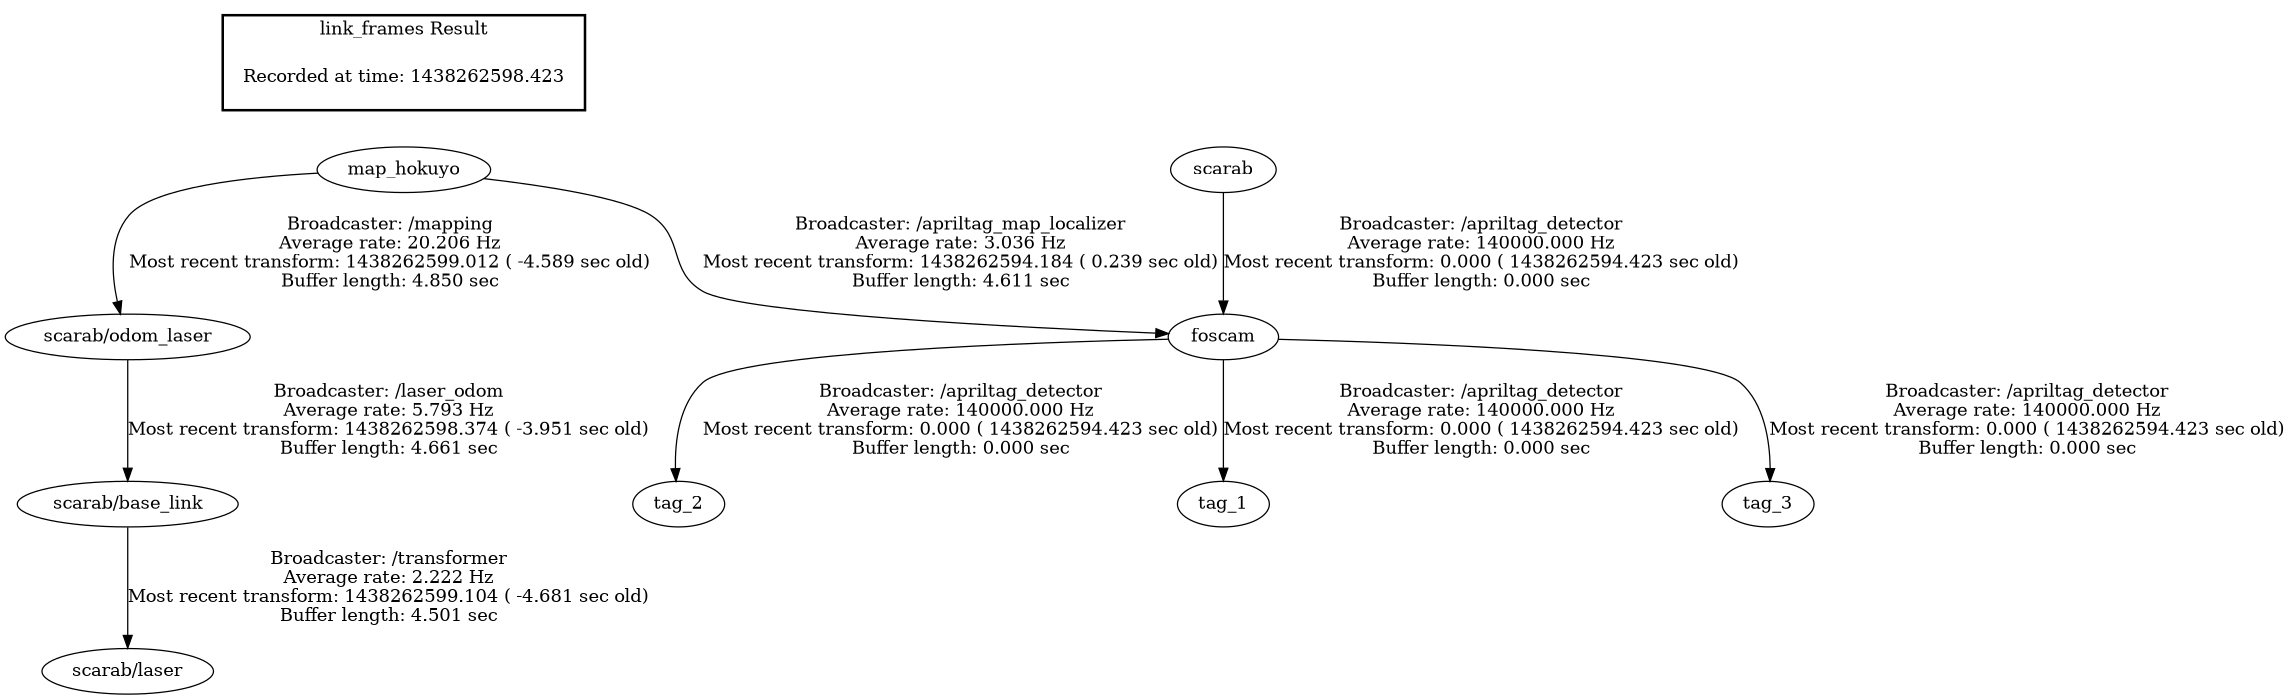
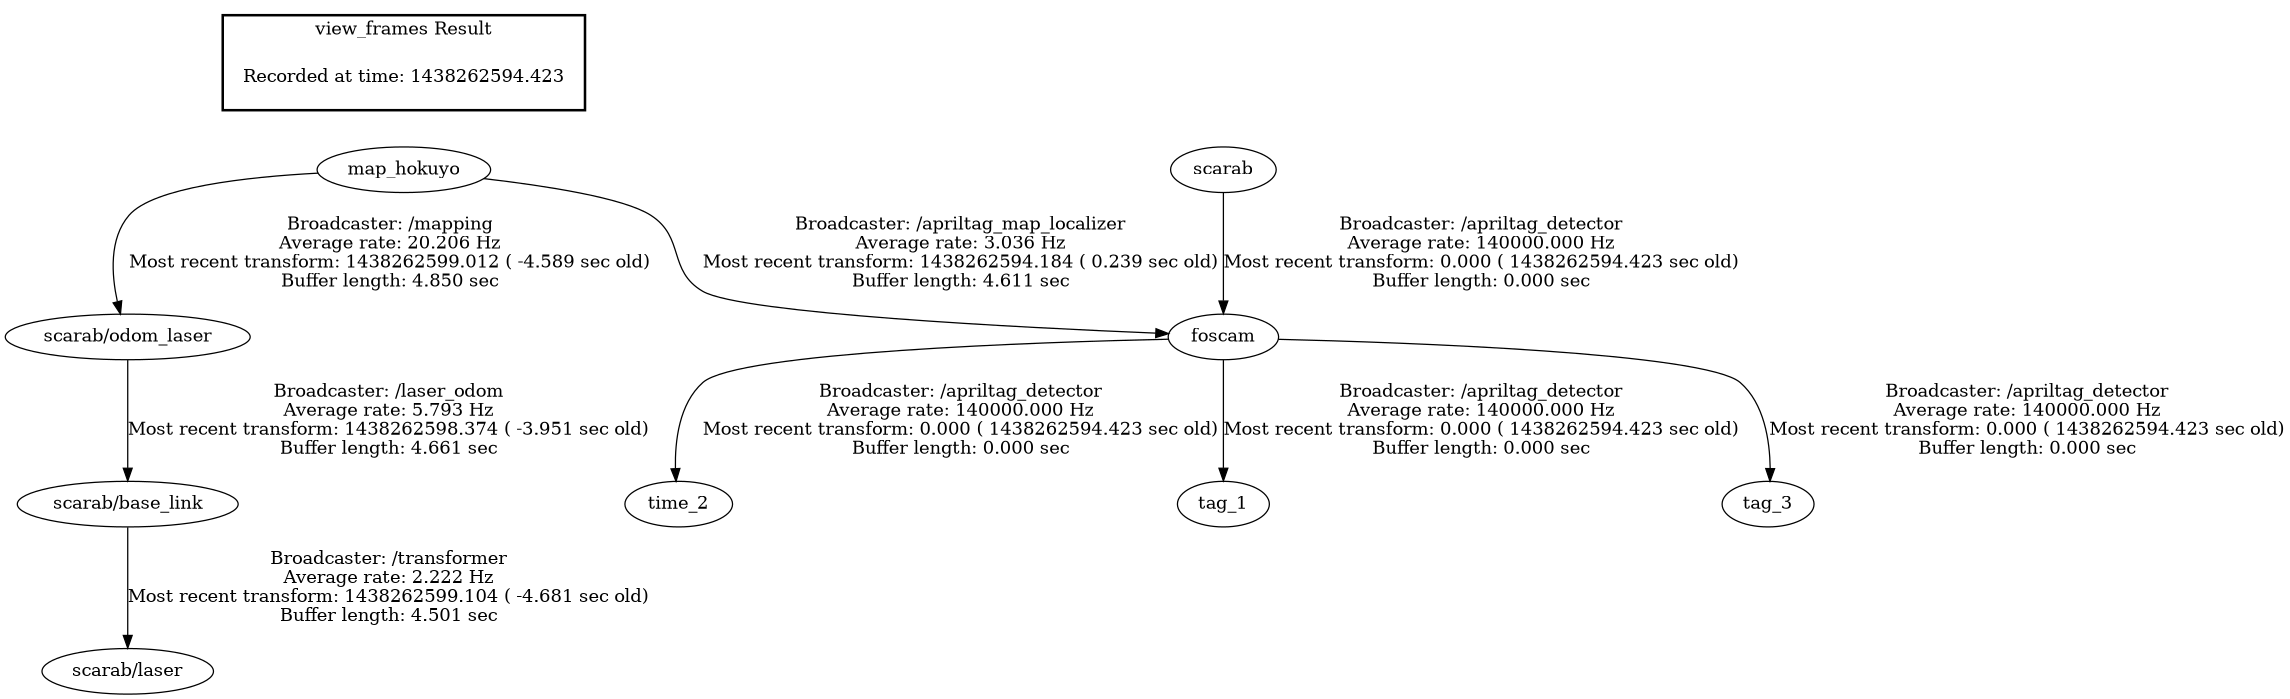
cluster "link_frames Result": label "link_frames Result" -> "view_frames Result"
node "Recorded at time: 1438262598.423": label "Recorded at time: 1438262598.423" -> "Recorded at time: 1438262594.423"
node "tag_2": label "tag_2" -> "time_2"
